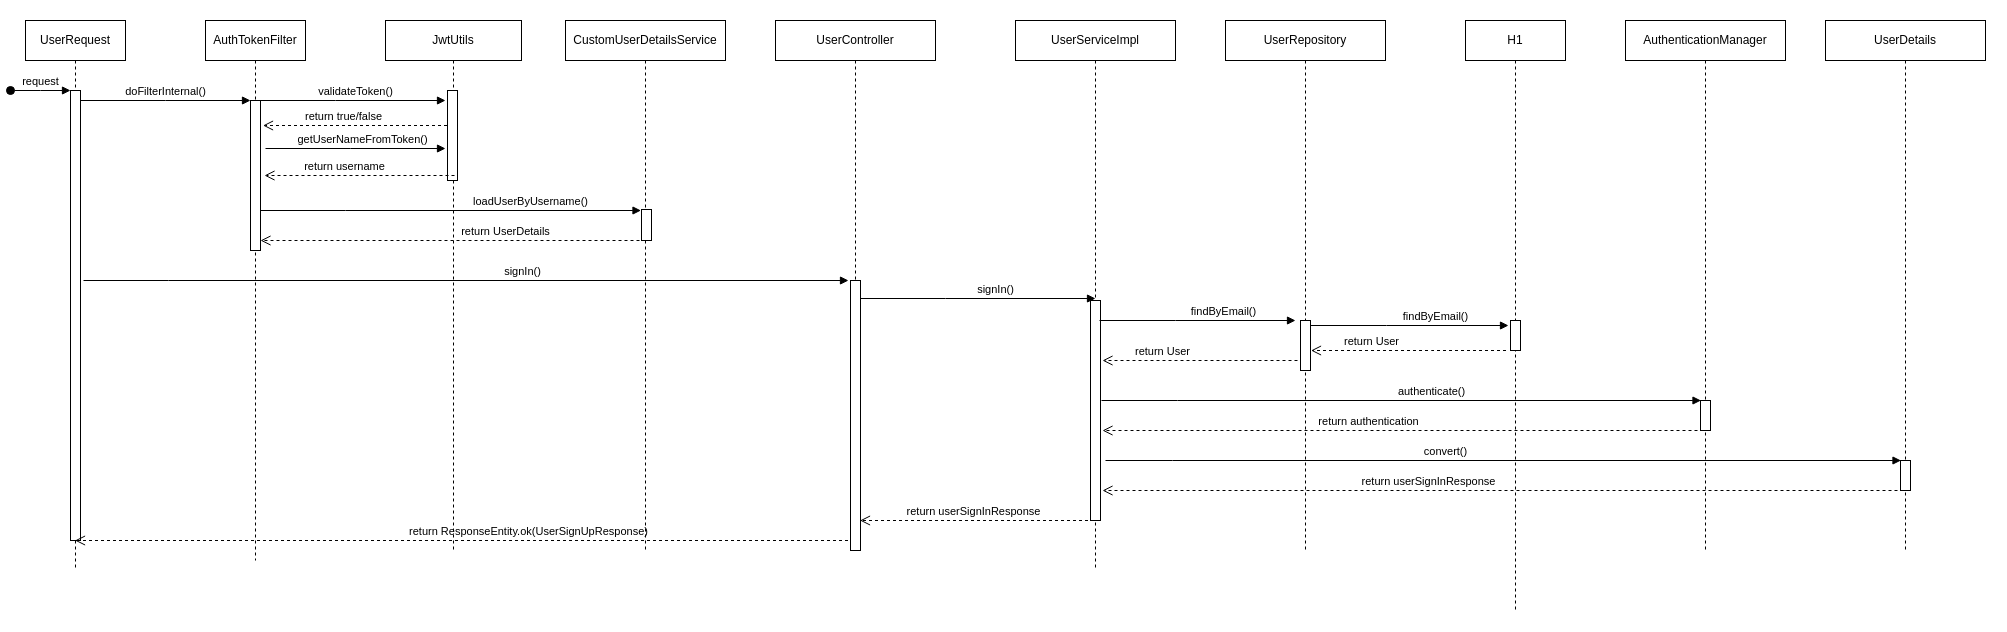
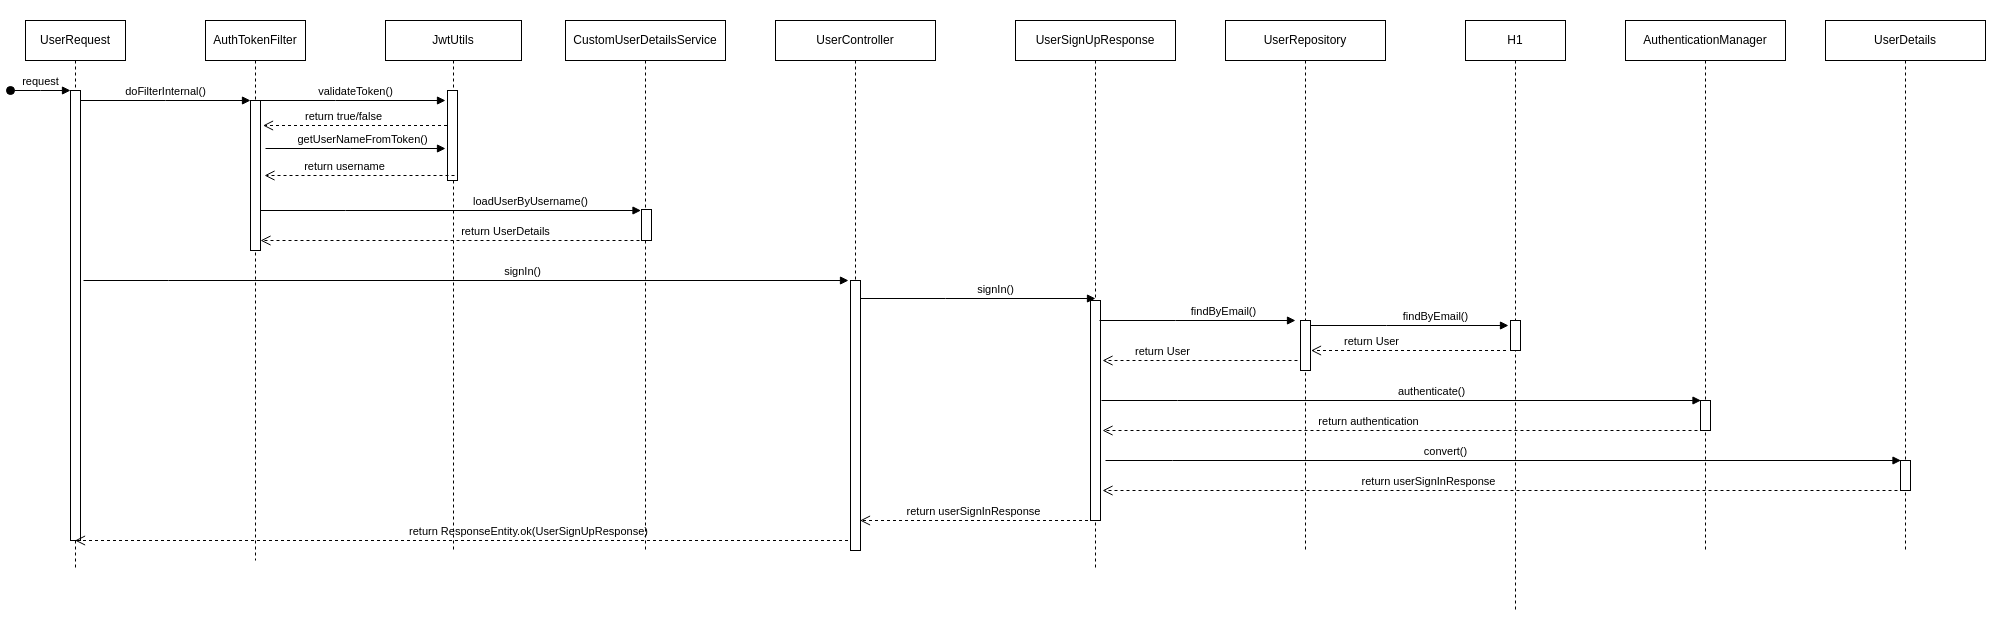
node "UserServiceImpl": label "UserServiceImpl" -> "UserSignUpResponse"
